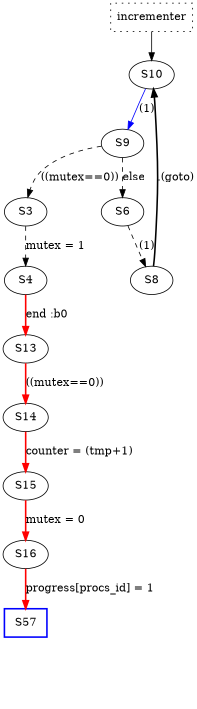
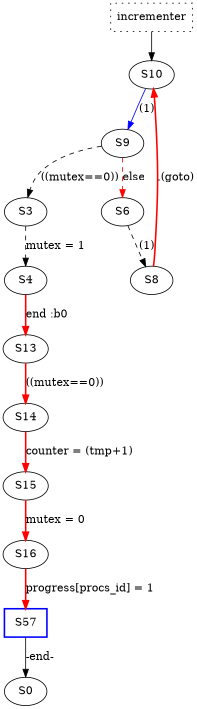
edge "S9" -> "S6": color black -> red
edge "S8" -> "S10": color black -> red
node "S0": added
